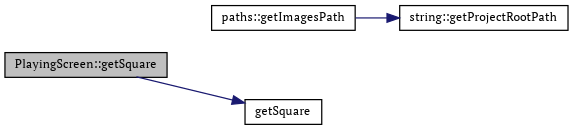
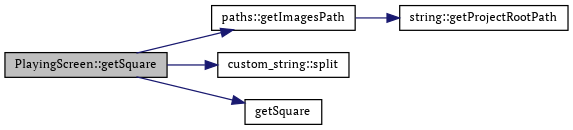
edge "PlayingScreen::getSquare" -> "paths::getImagesPath": added
node "custom_string::split": added
